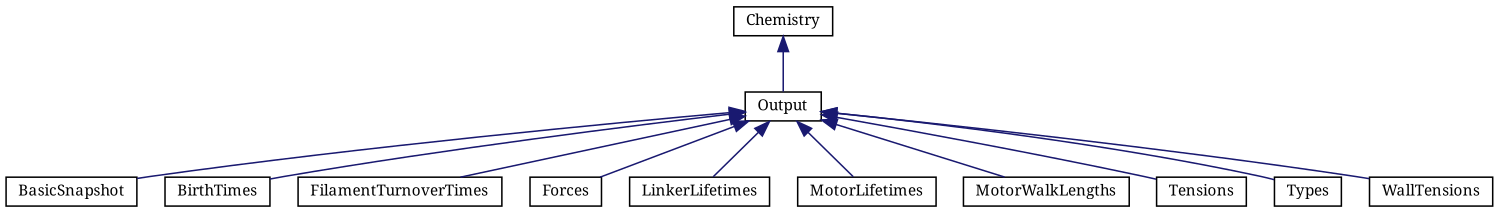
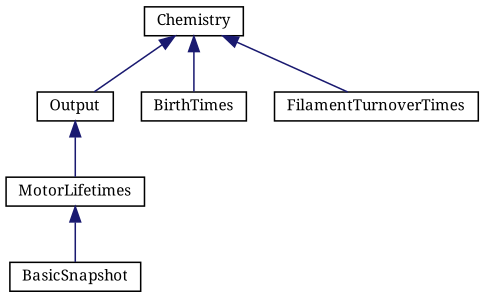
edge "BasicSnapshot" -> "Output": now "BasicSnapshot" -> "MotorLifetimes"
edge "BirthTimes" -> "Output": now "BirthTimes" -> "Chemistry"
edge "FilamentTurnoverTimes" -> "Output": now "FilamentTurnoverTimes" -> "Chemistry"
node "Forces": removed
node "LinkerLifetimes": removed
node "MotorWalkLengths": removed
node "Tensions": removed
node "Types": removed
node "WallTensions": removed
